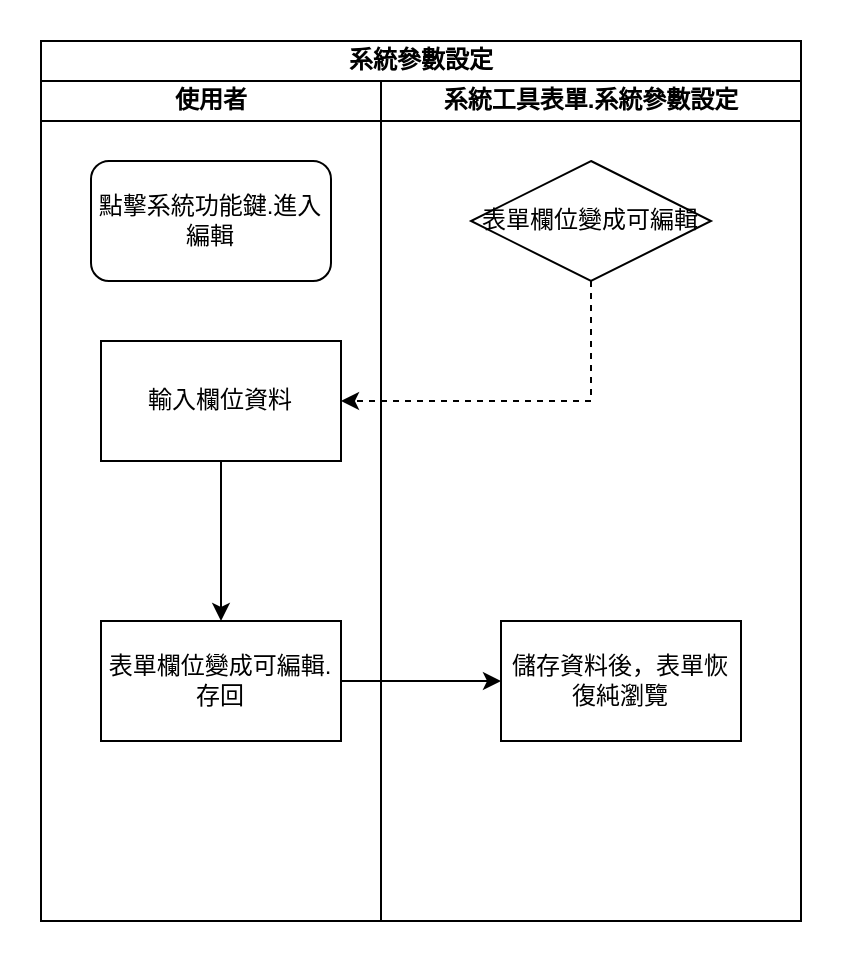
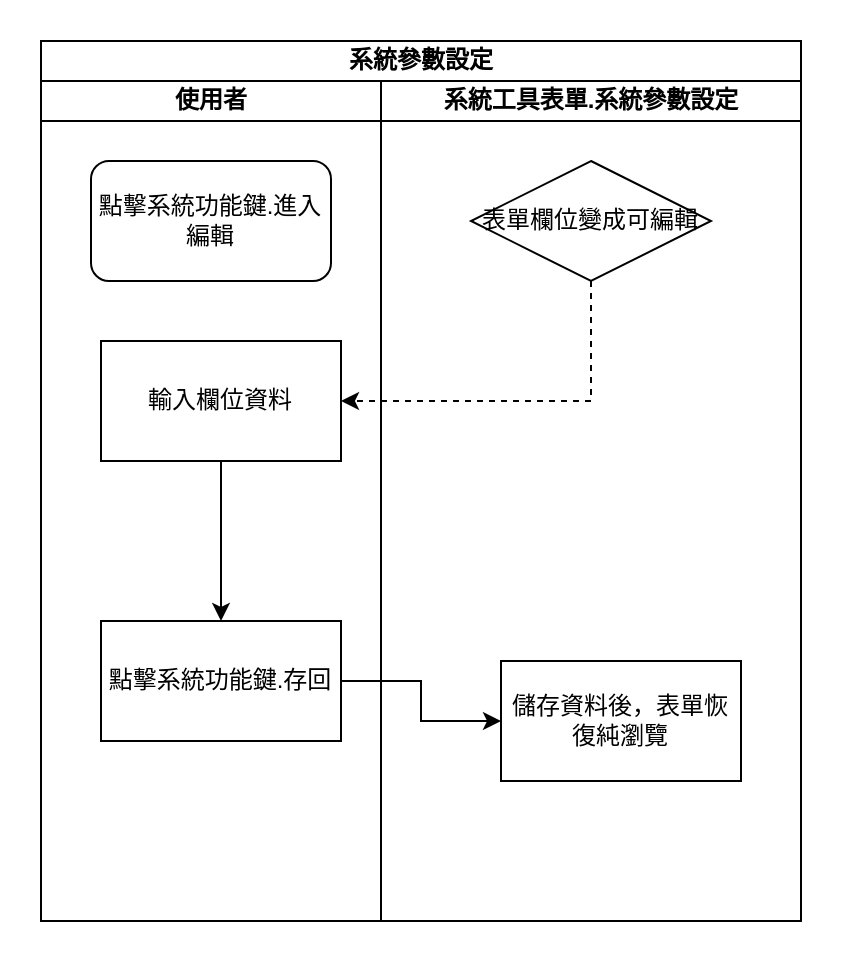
node "表單欄位變成可編輯.存回": label "表單欄位變成可編輯.存回" -> "點擊系統功能鍵.存回"
node "儲存資料後，表單恢復純瀏覽": moved (621, 681) -> (621, 721)
